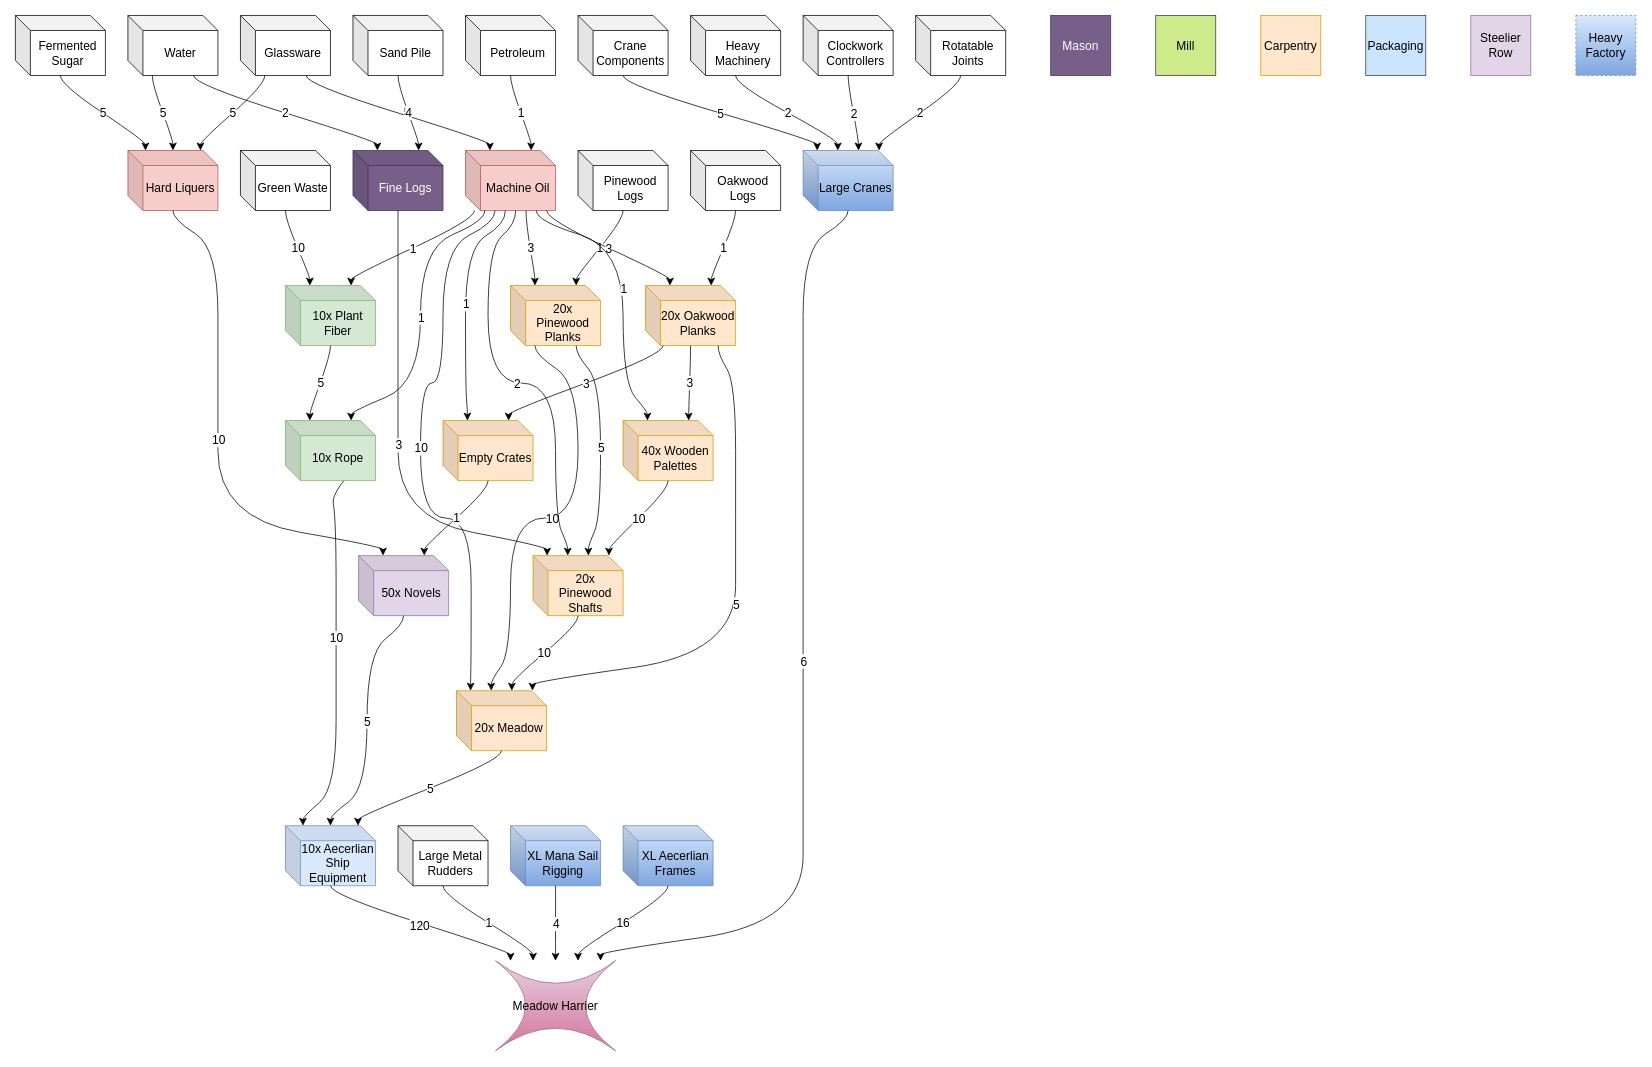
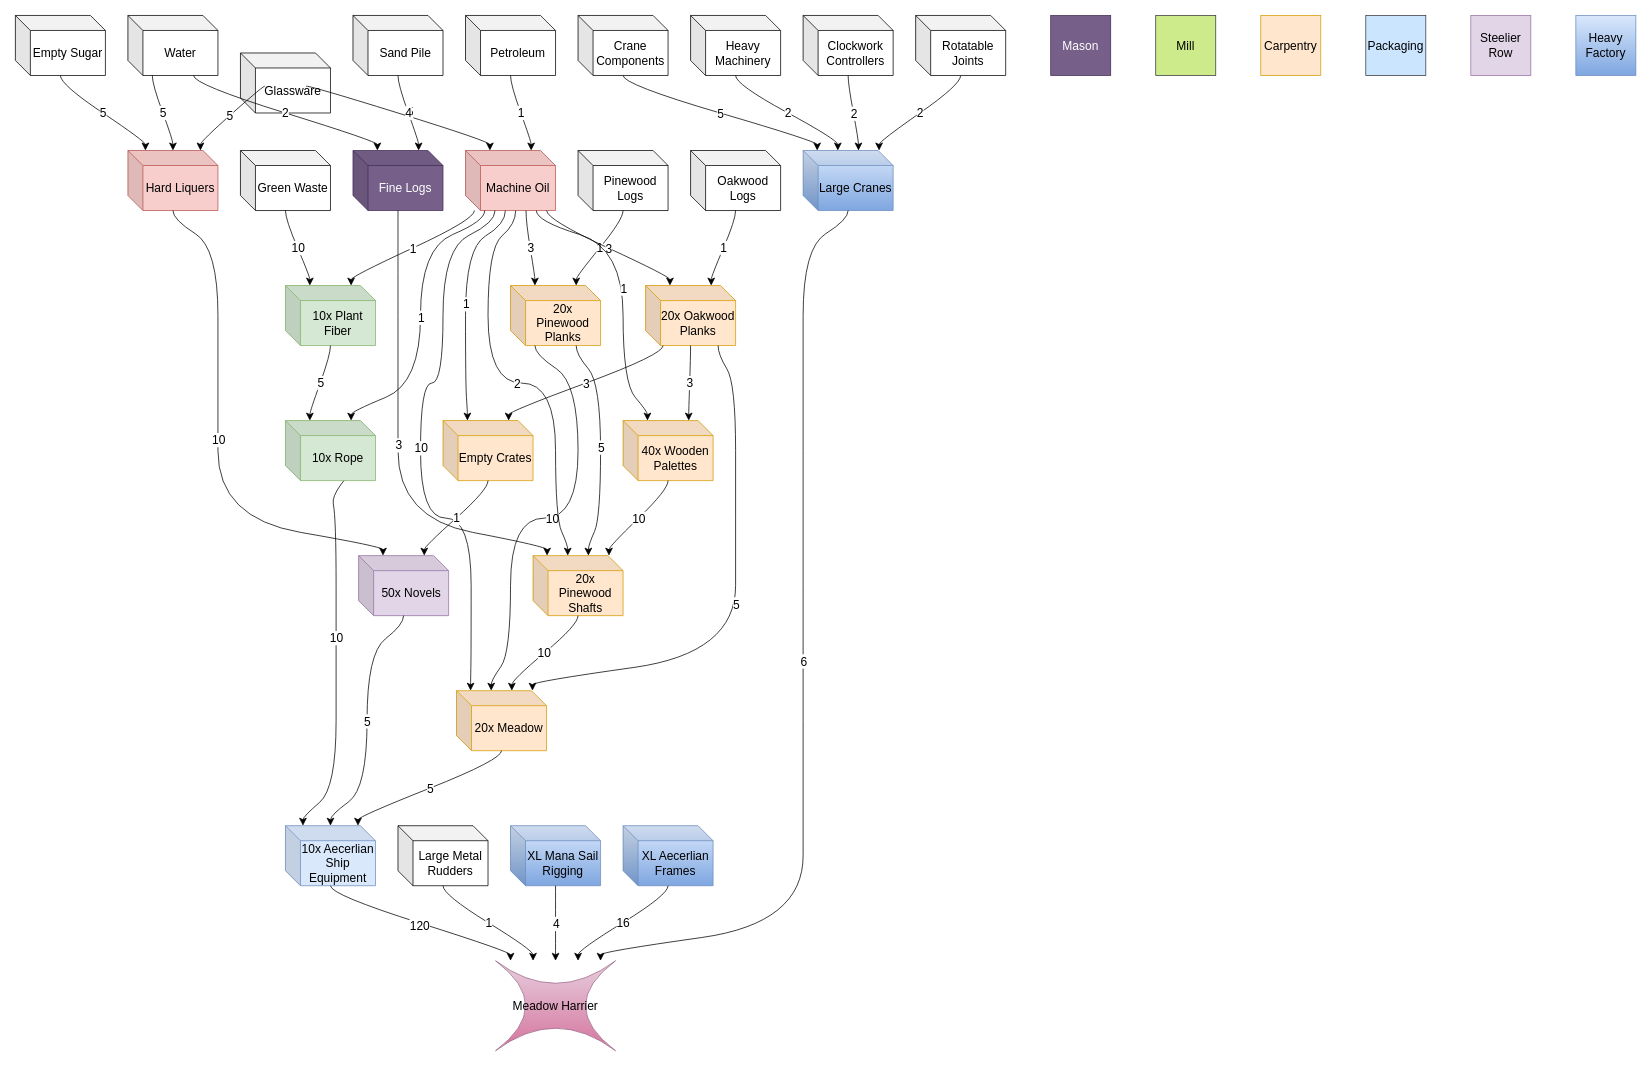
node "Glassware": moved (285, 45) -> (285, 83)
node "Heavy Factory": style dashed -> solid
node "Fermented Sugar": label "Fermented Sugar" -> "Empty Sugar"
